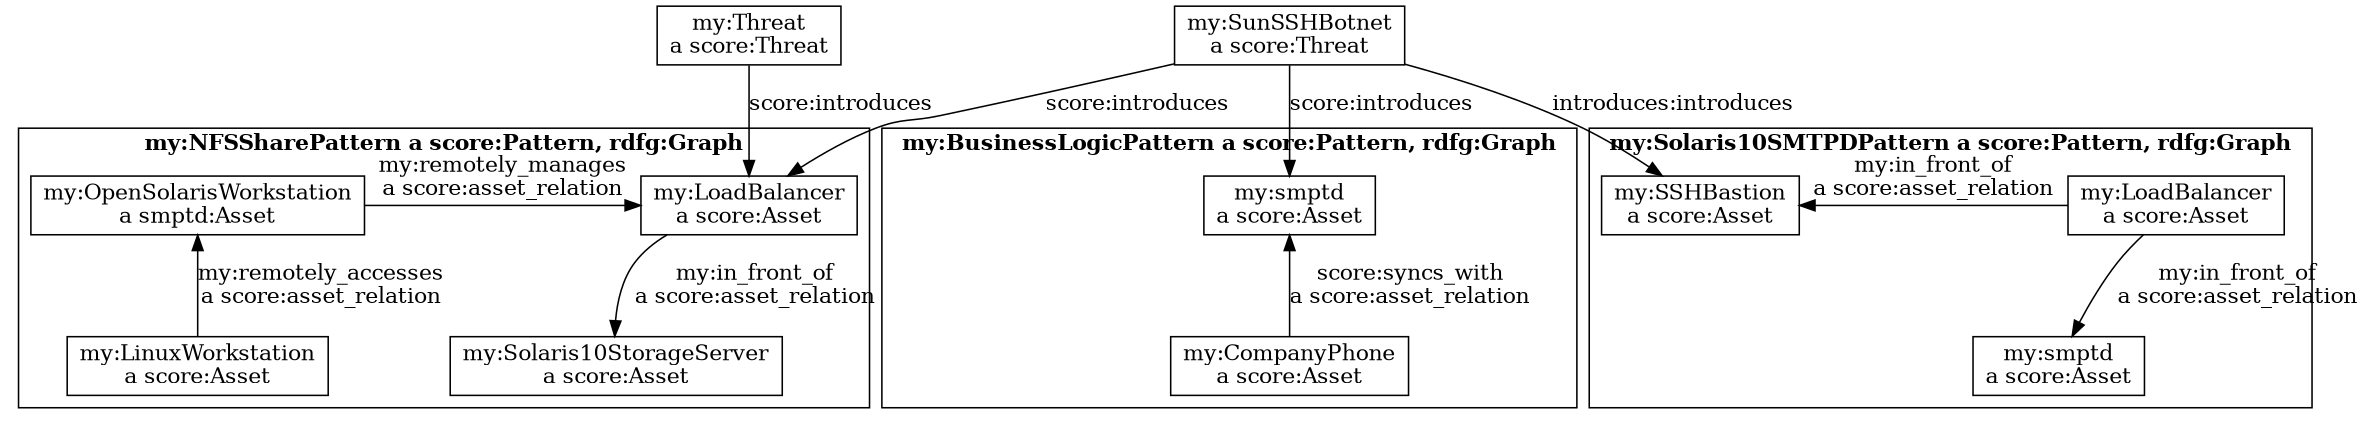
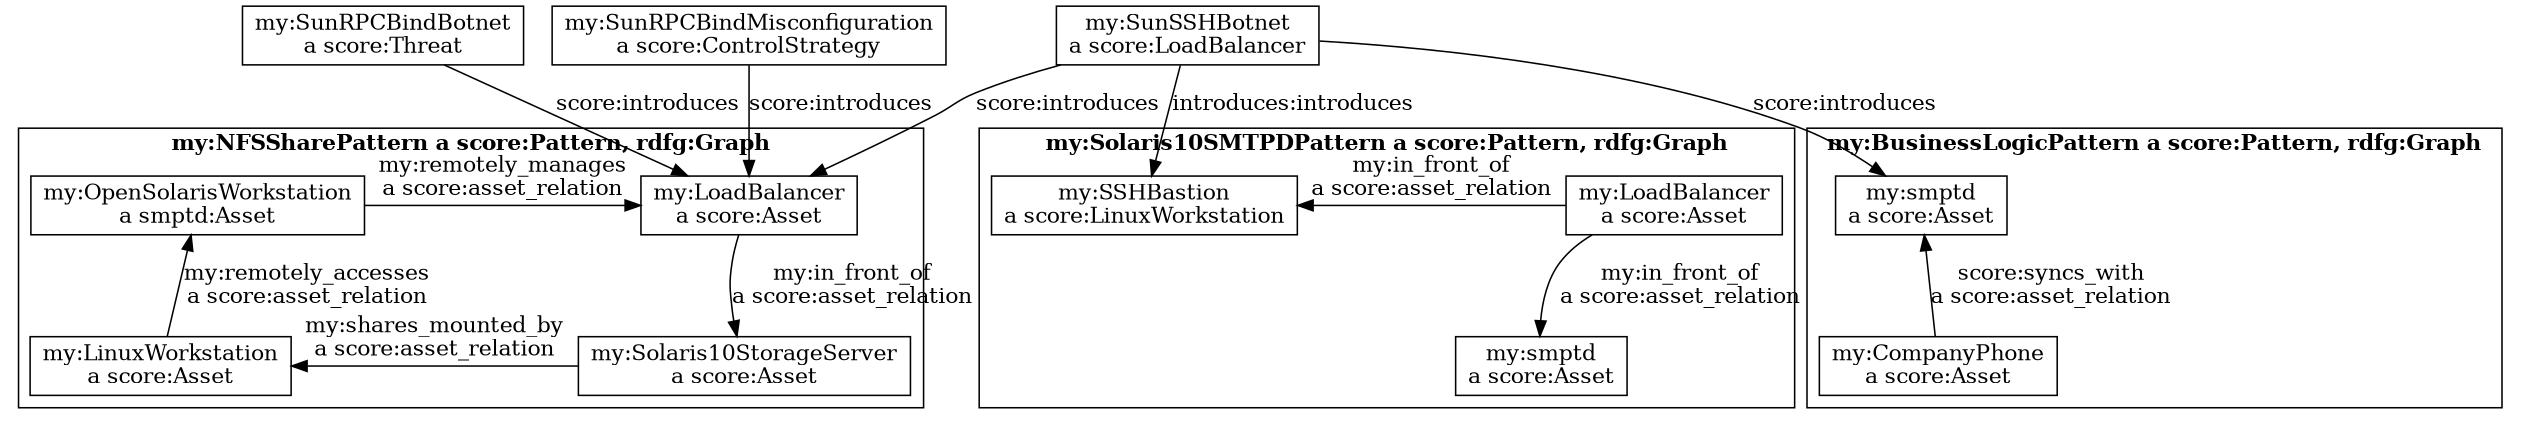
node "my:SunRPCBindMisconfiguration a score:ControlStrategy": added
node "my:Threat a score:Threat": label "my:Threat a score:Threat" -> "my:SunRPCBindBotnet a score:Threat"
node "my:SunSSHBotnet a score:Threat": label "my:SunSSHBotnet a score:Threat" -> "my:SunSSHBotnet a score:LoadBalancer"
node "my:SSHBastion a score:Asset": label "my:SSHBastion a score:Asset" -> "my:SSHBastion a score:LinuxWorkstation"
edge "my:Solaris10StorageServer a score:Asset" -> "my:LinuxWorkstation a score:Asset": added, label "my:shares_mounted_by a score:asset_relation"
